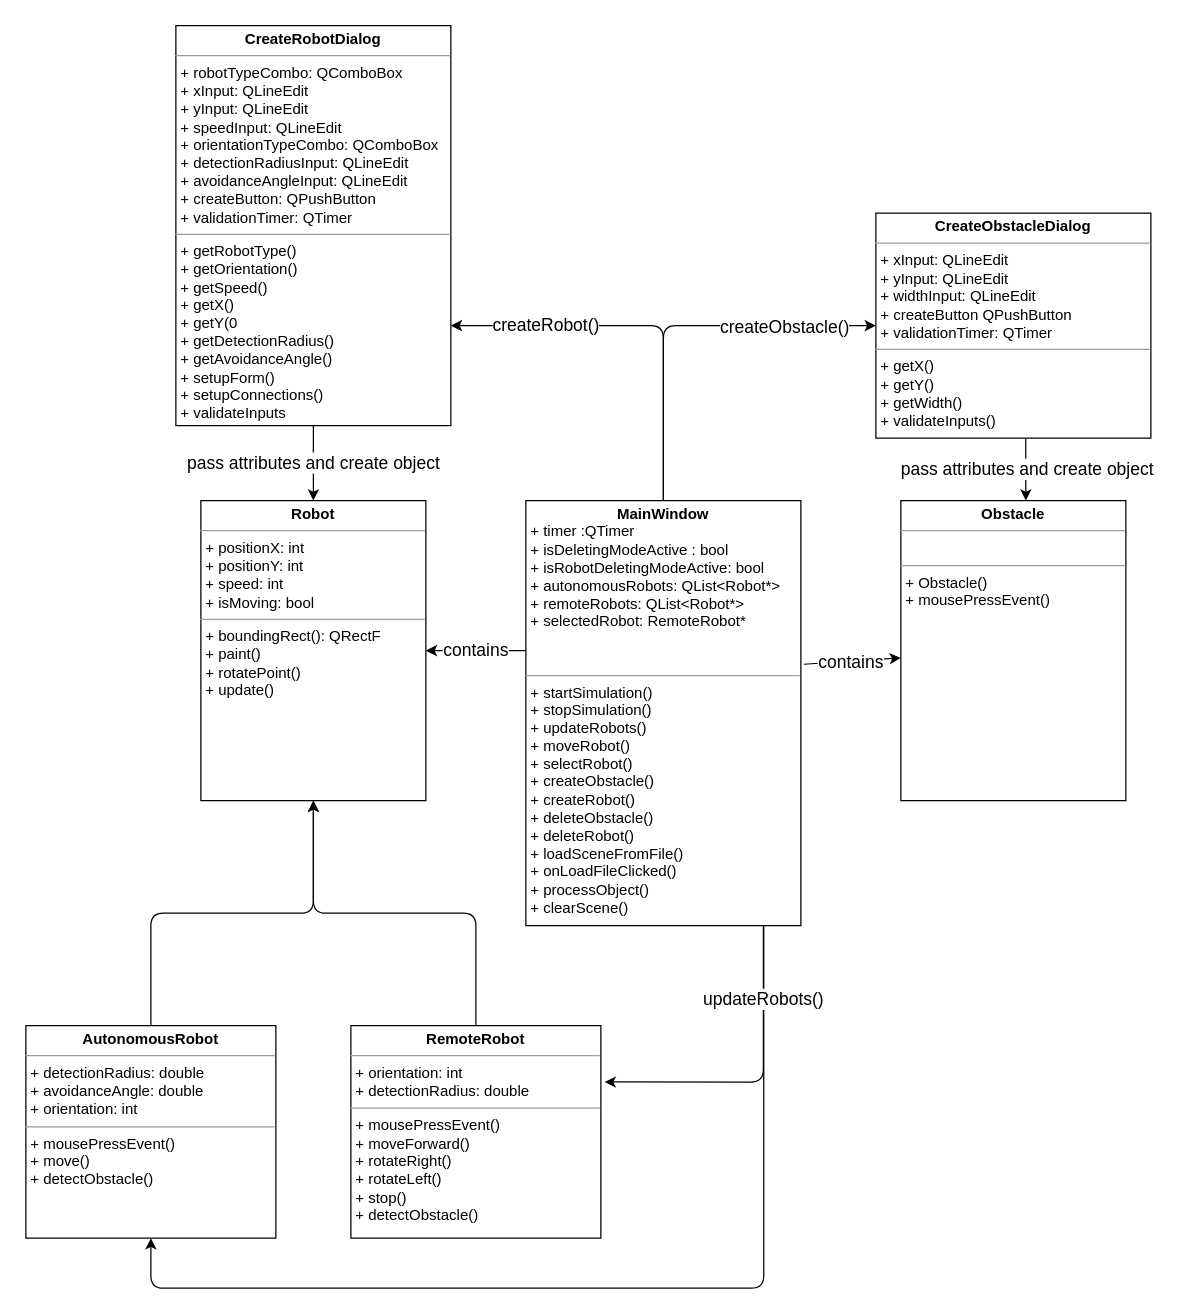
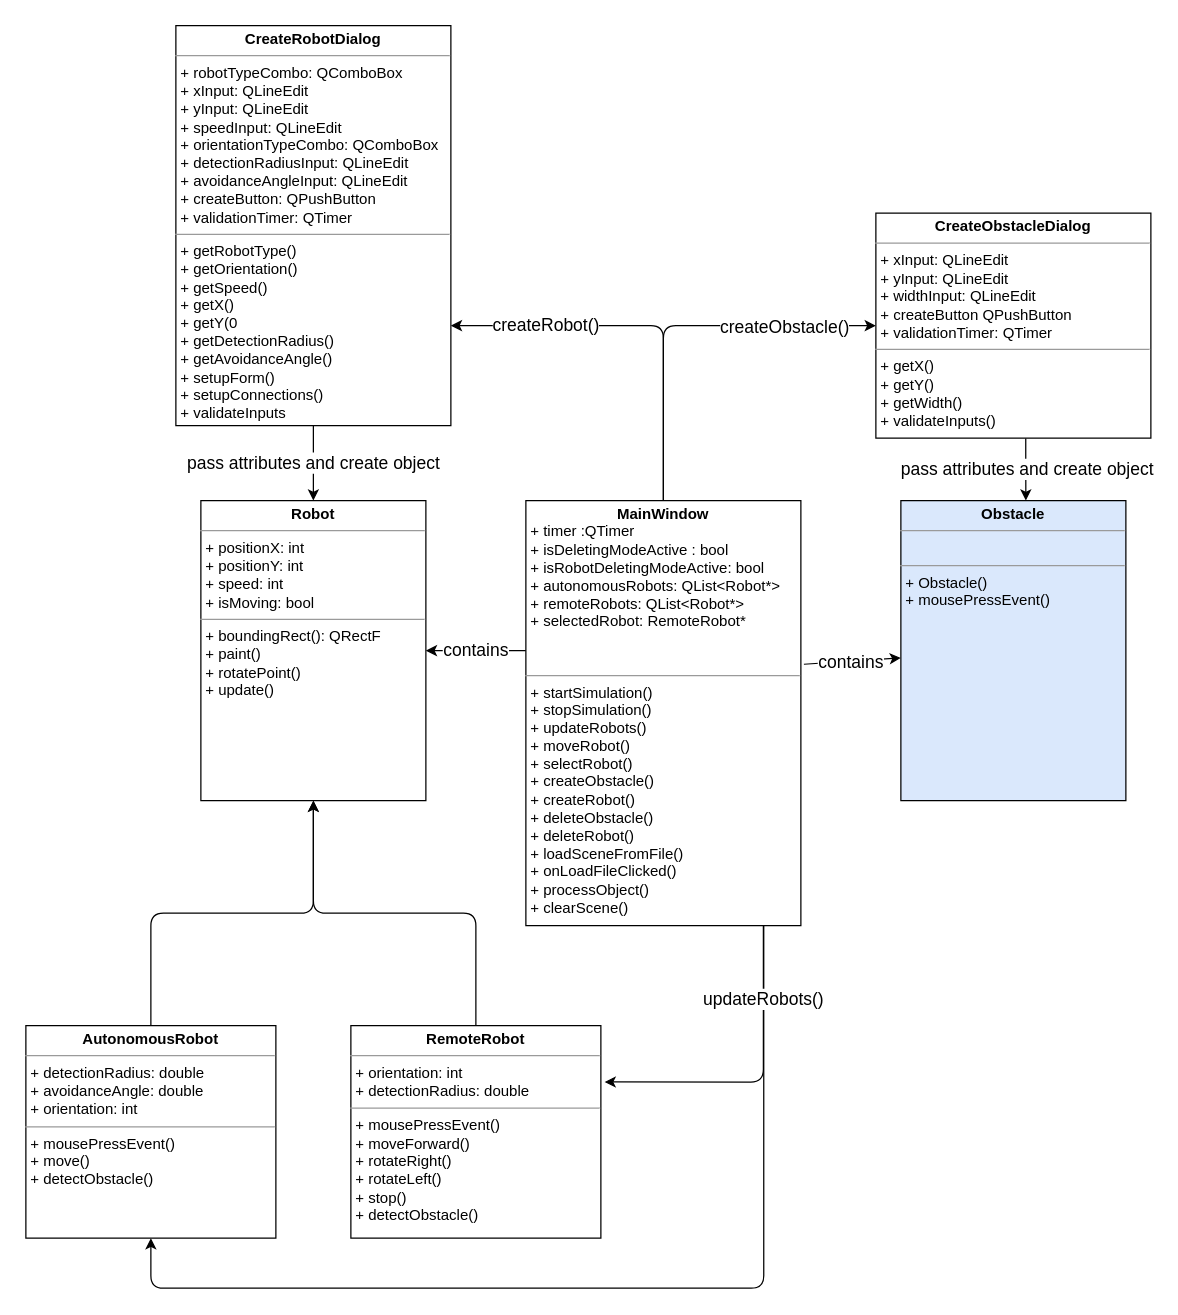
node "Obstacle + Obstacle() + mousePressEvent()": fillcolor #ffffff -> #dae8fc
